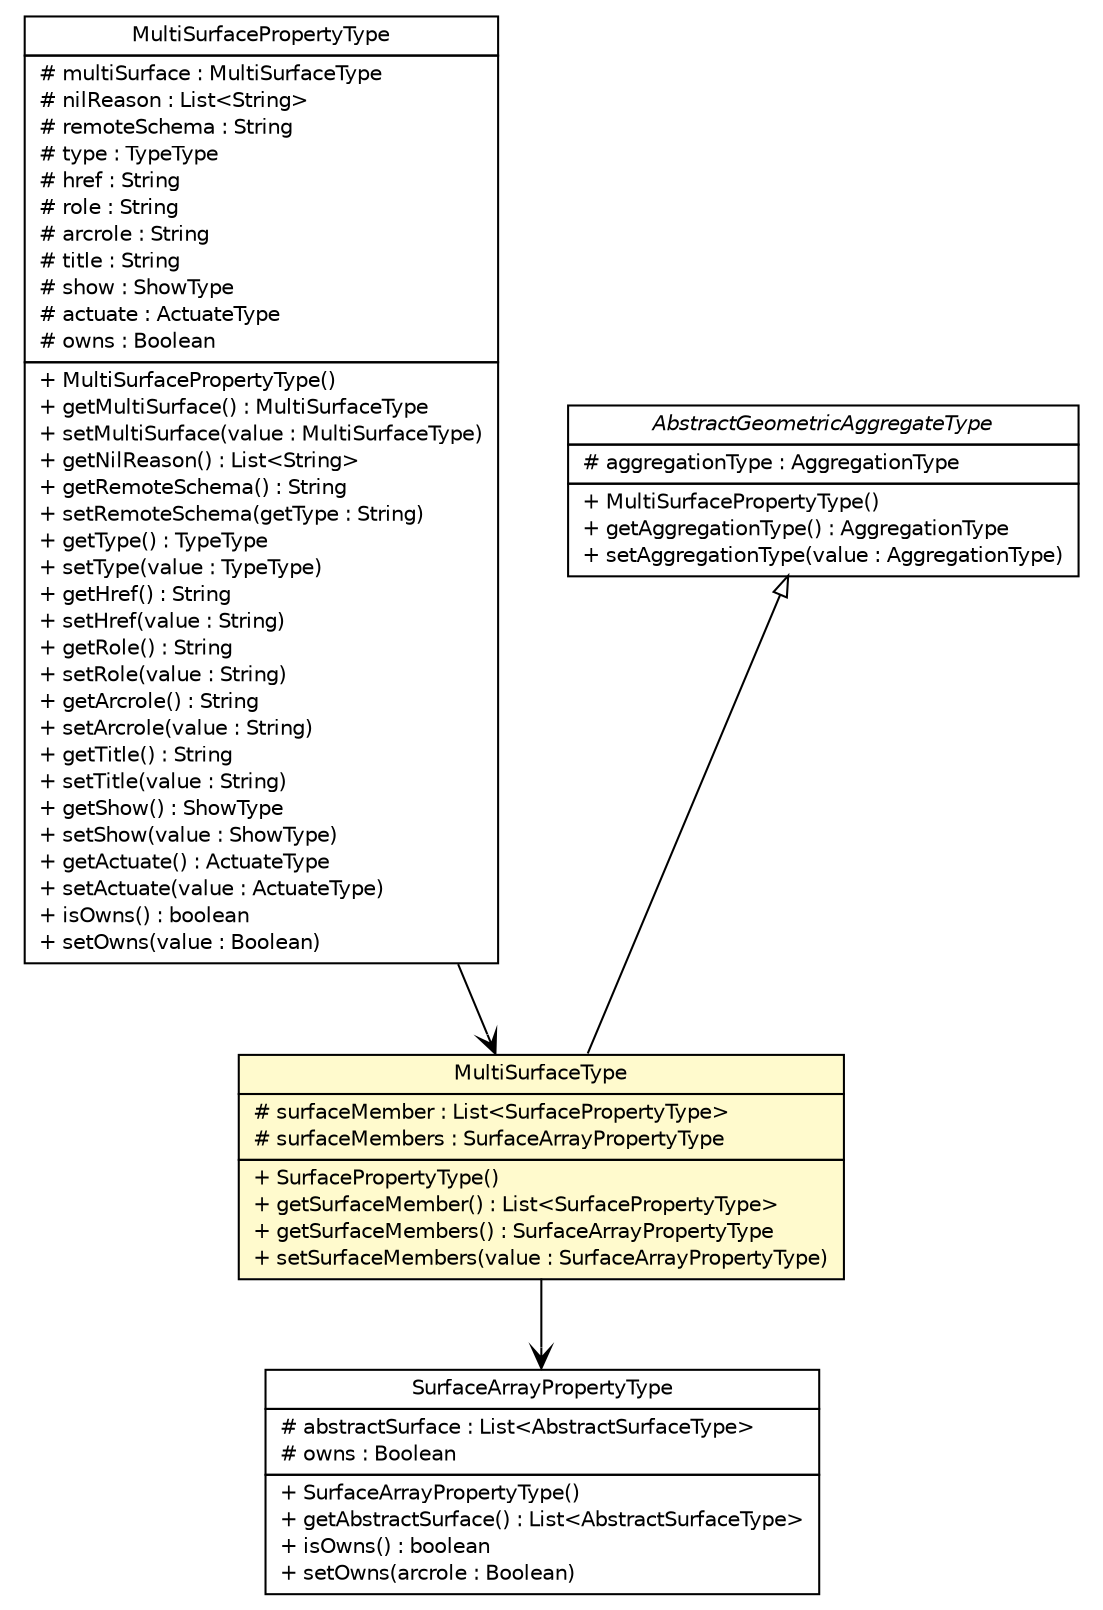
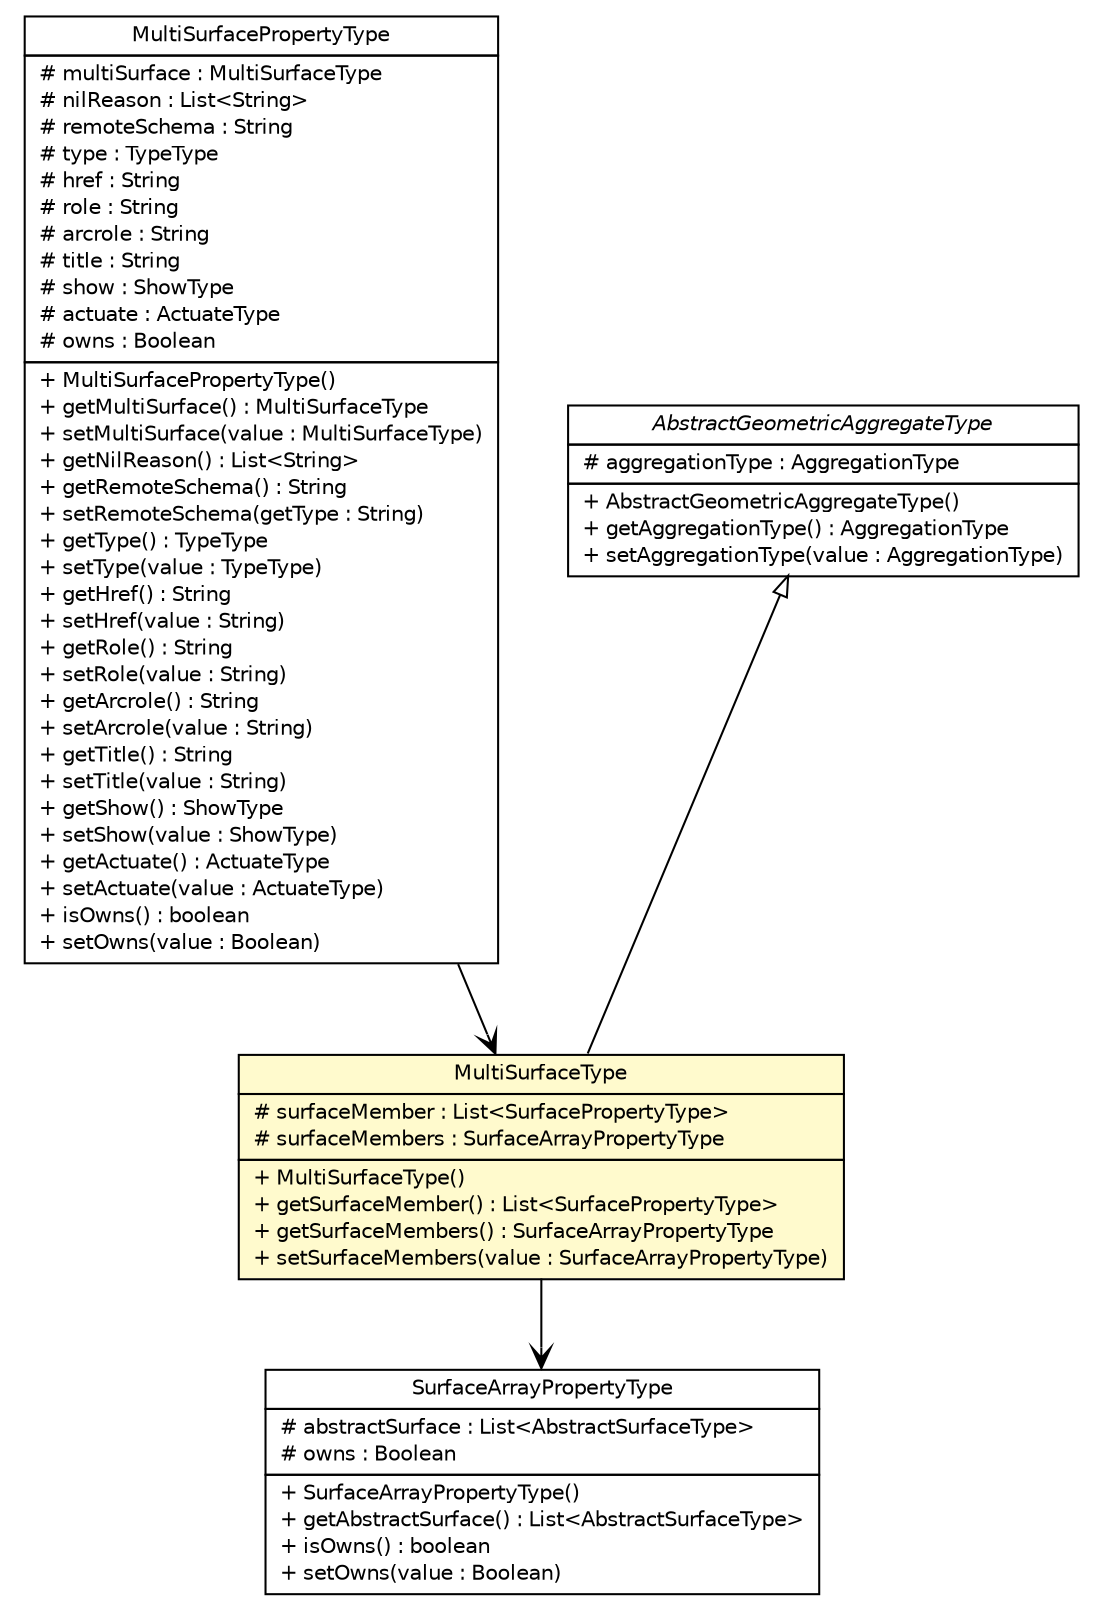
node "AbstractGeometricAggregateType": text "+ MultiSurfacePropertyType()" -> "+ AbstractGeometricAggregateType()"
node "MultiSurfaceType": text "+ SurfacePropertyType()" -> "+ MultiSurfaceType()"
node "SurfaceArrayPropertyType": text "+ setOwns(arcrole : Boolean)" -> "+ setOwns(value : Boolean)"
